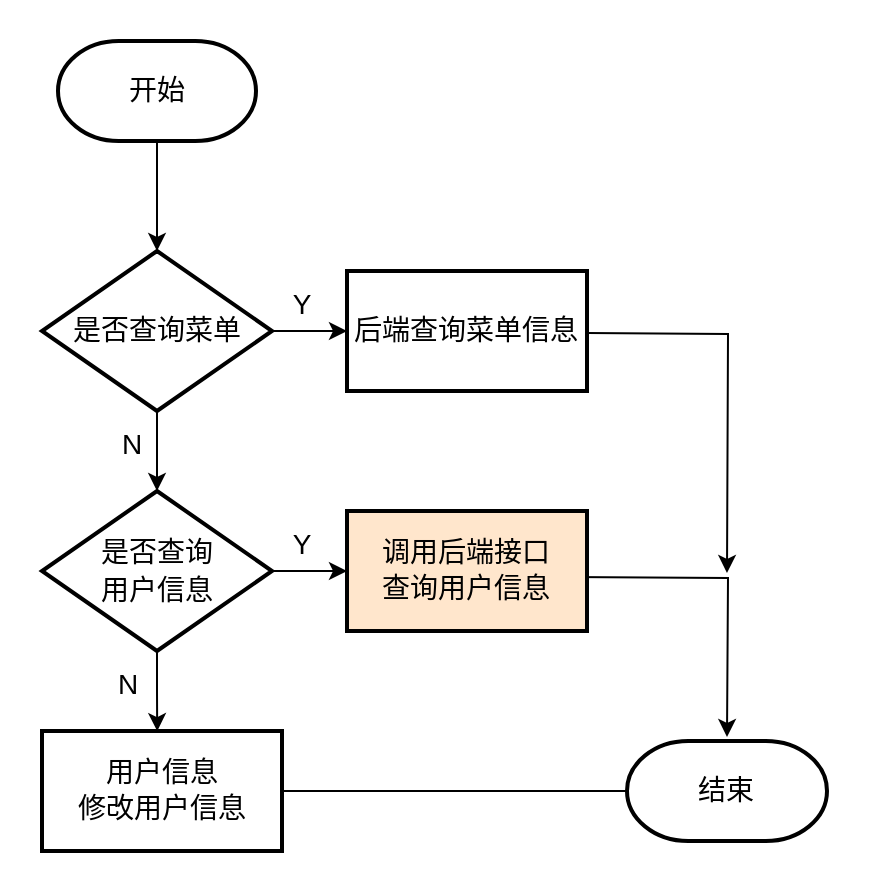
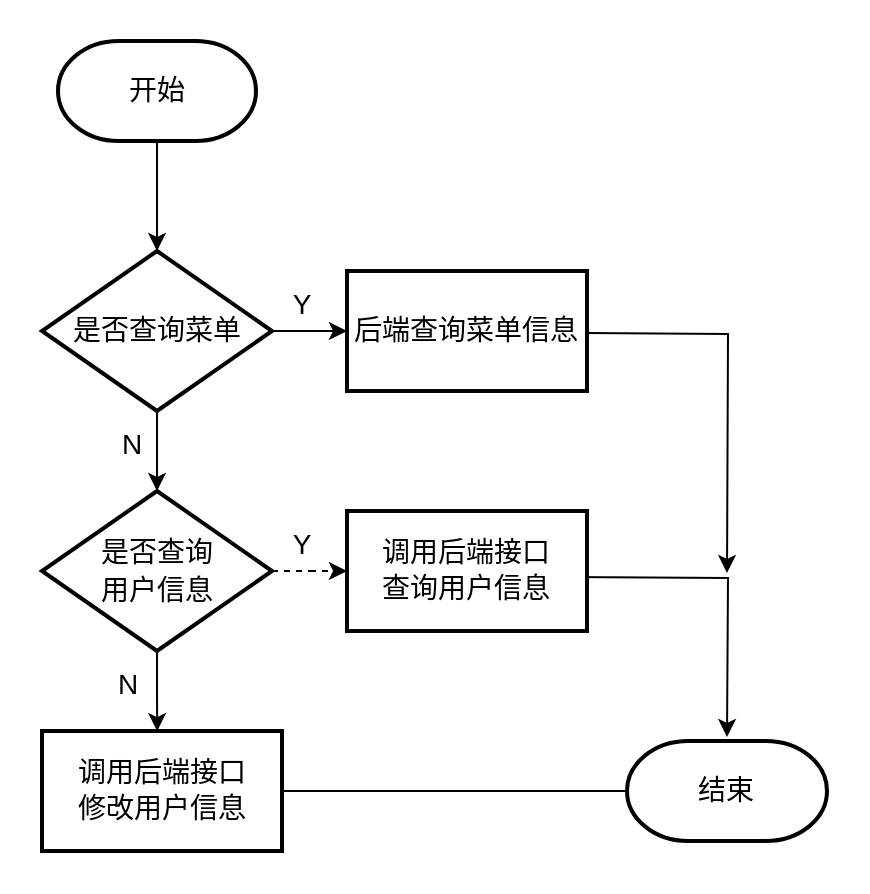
edge "是否查询 用户信息" -> "调用后端接口 查询用户信息": style solid -> dashed
node "调用后端接口 查询用户信息": fillcolor #ffe6cc -> #ffffff
node "用户信息 修改用户信息": label "用户信息 修改用户信息" -> "调用后端接口 修改用户信息"
